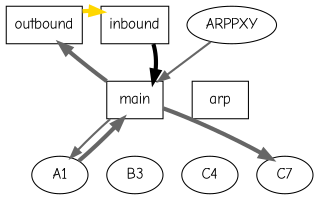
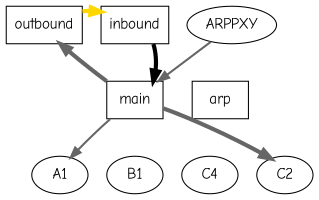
edge "A1" -> "main": removed
node "B3": label "B3" -> "B1"
node "C7": label "C7" -> "C2"
